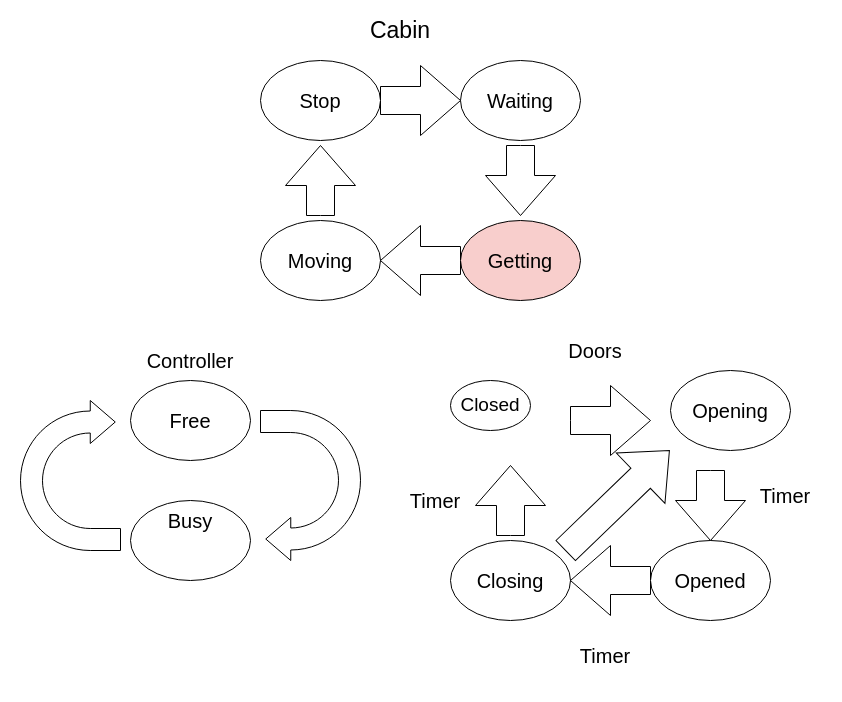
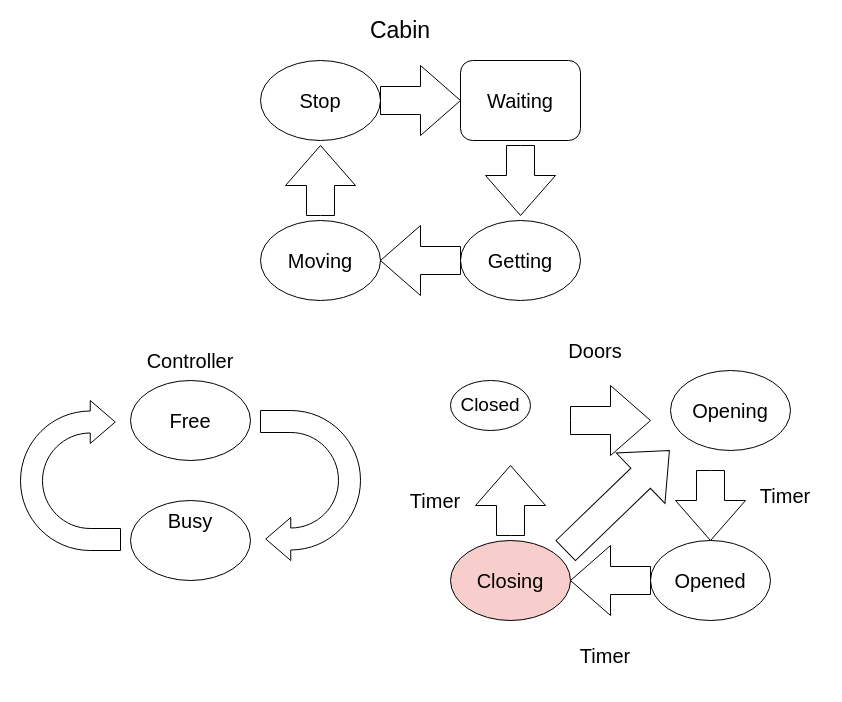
node "Waiting": shape ellipse -> rounded rectangle
node "Getting": fillcolor #f8cecc -> #ffffff
node "Closing": fillcolor #ffffff -> #f8cecc
